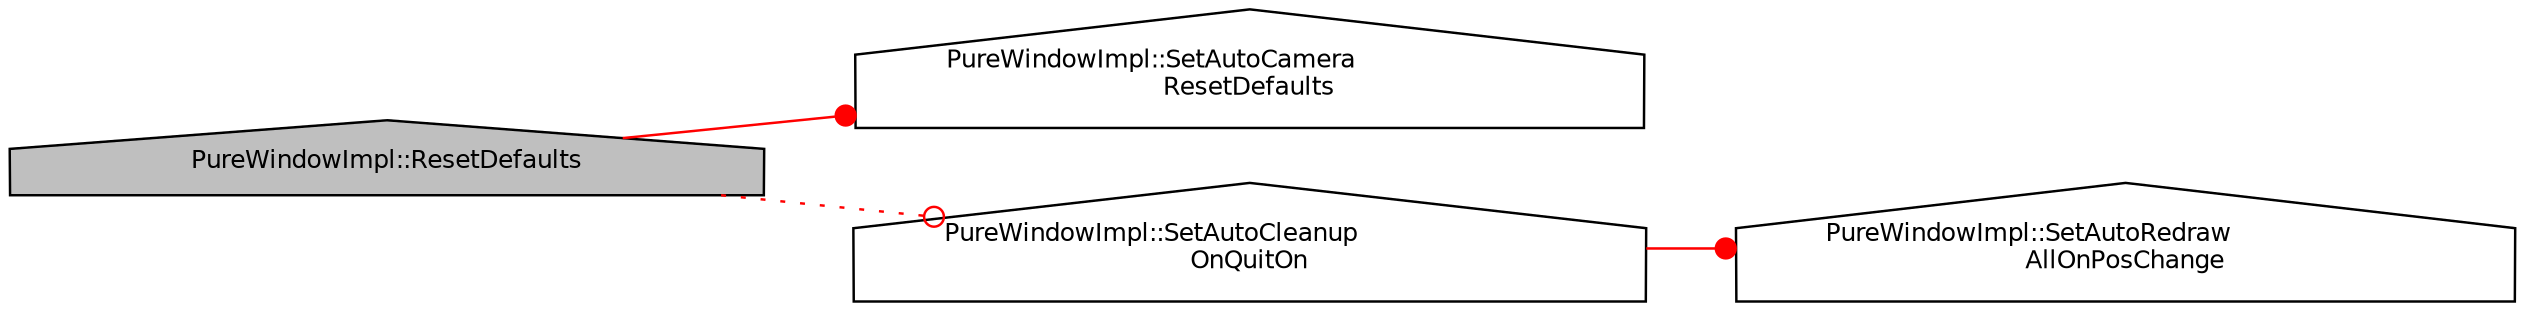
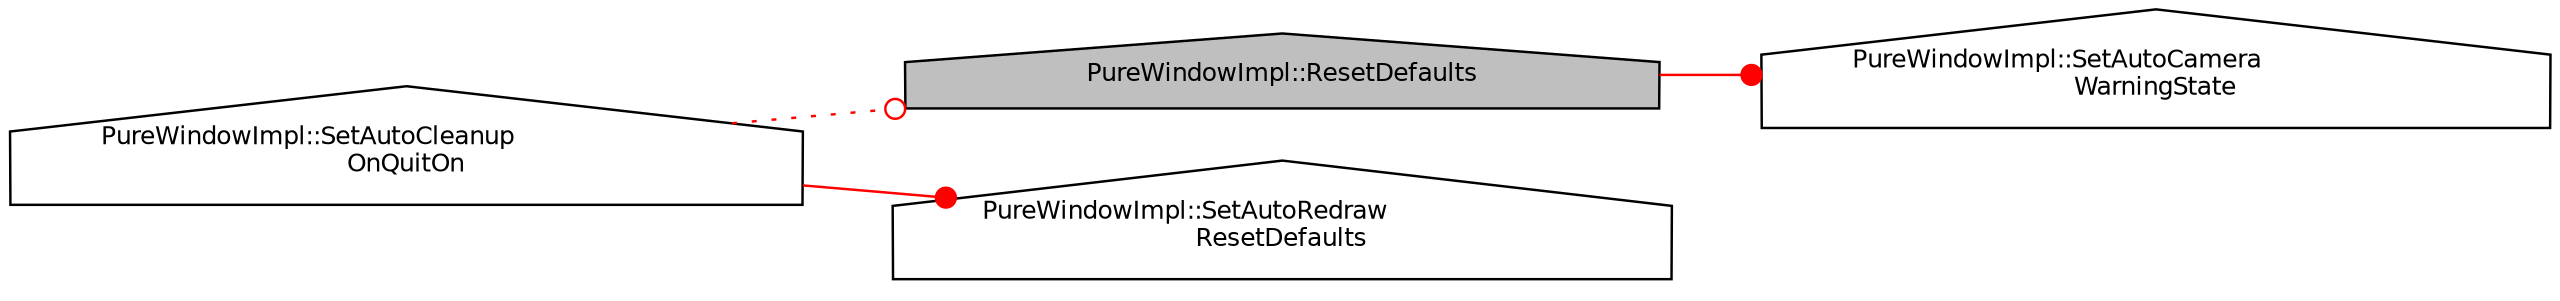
node "PureWindowImpl::SetAutoCamera ResetDefaults": label "PureWindowImpl::SetAutoCamera ResetDefaults" -> "PureWindowImpl::SetAutoCamera WarningState"
edge "PureWindowImpl::ResetDefaults" -> "PureWindowImpl::SetAutoCleanup OnQuitOn": reversed
node "PureWindowImpl::SetAutoRedraw AllOnPosChange": label "PureWindowImpl::SetAutoRedraw AllOnPosChange" -> "PureWindowImpl::SetAutoRedraw ResetDefaults"
